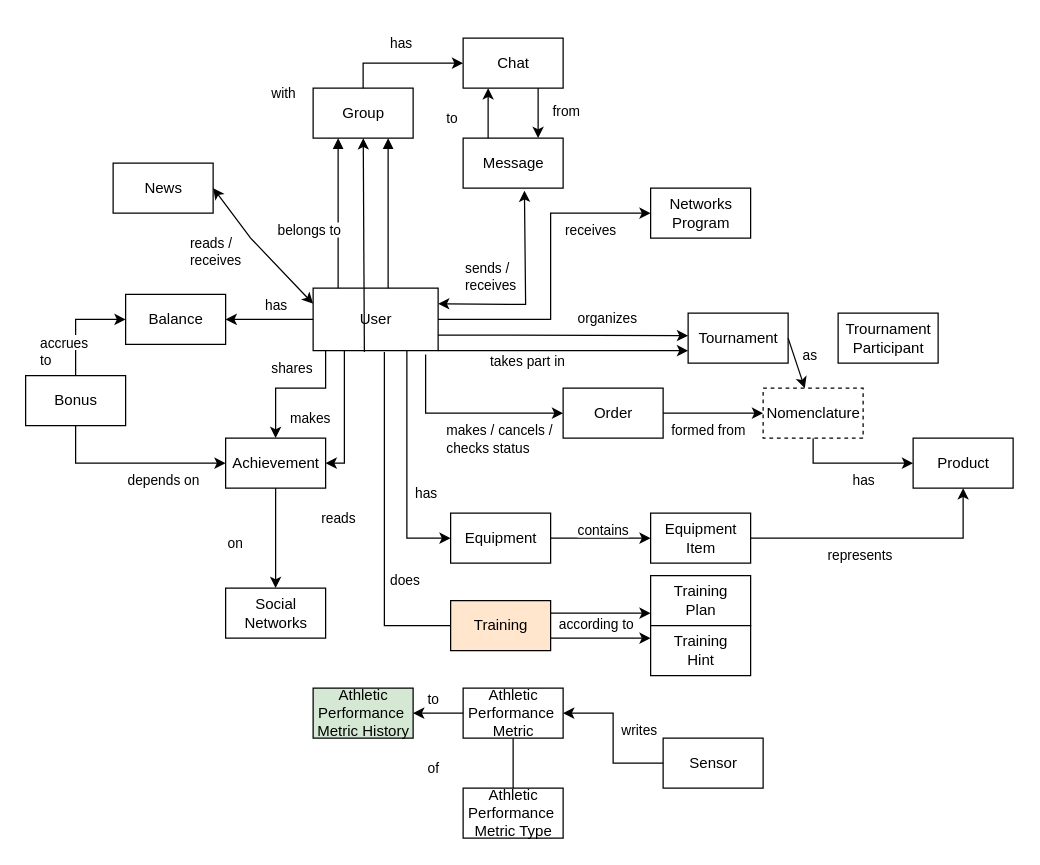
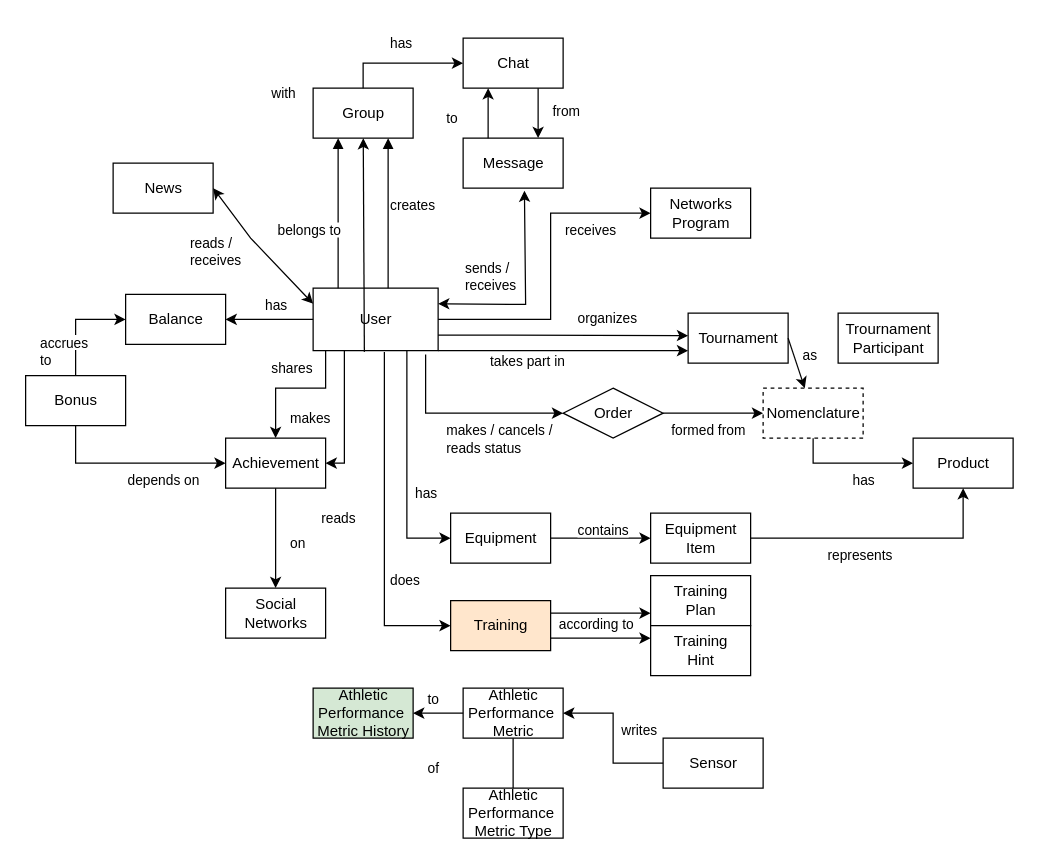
node "creates": added
node "Order": shape rectangle -> diamond
node "makes / cancels / checks status": label "makes / cancels / checks status" -> "makes / cancels / reads status"
node "on": moved (238, 538) -> (301, 538)
edge "User" -- "Training": arrowhead none -> classic
